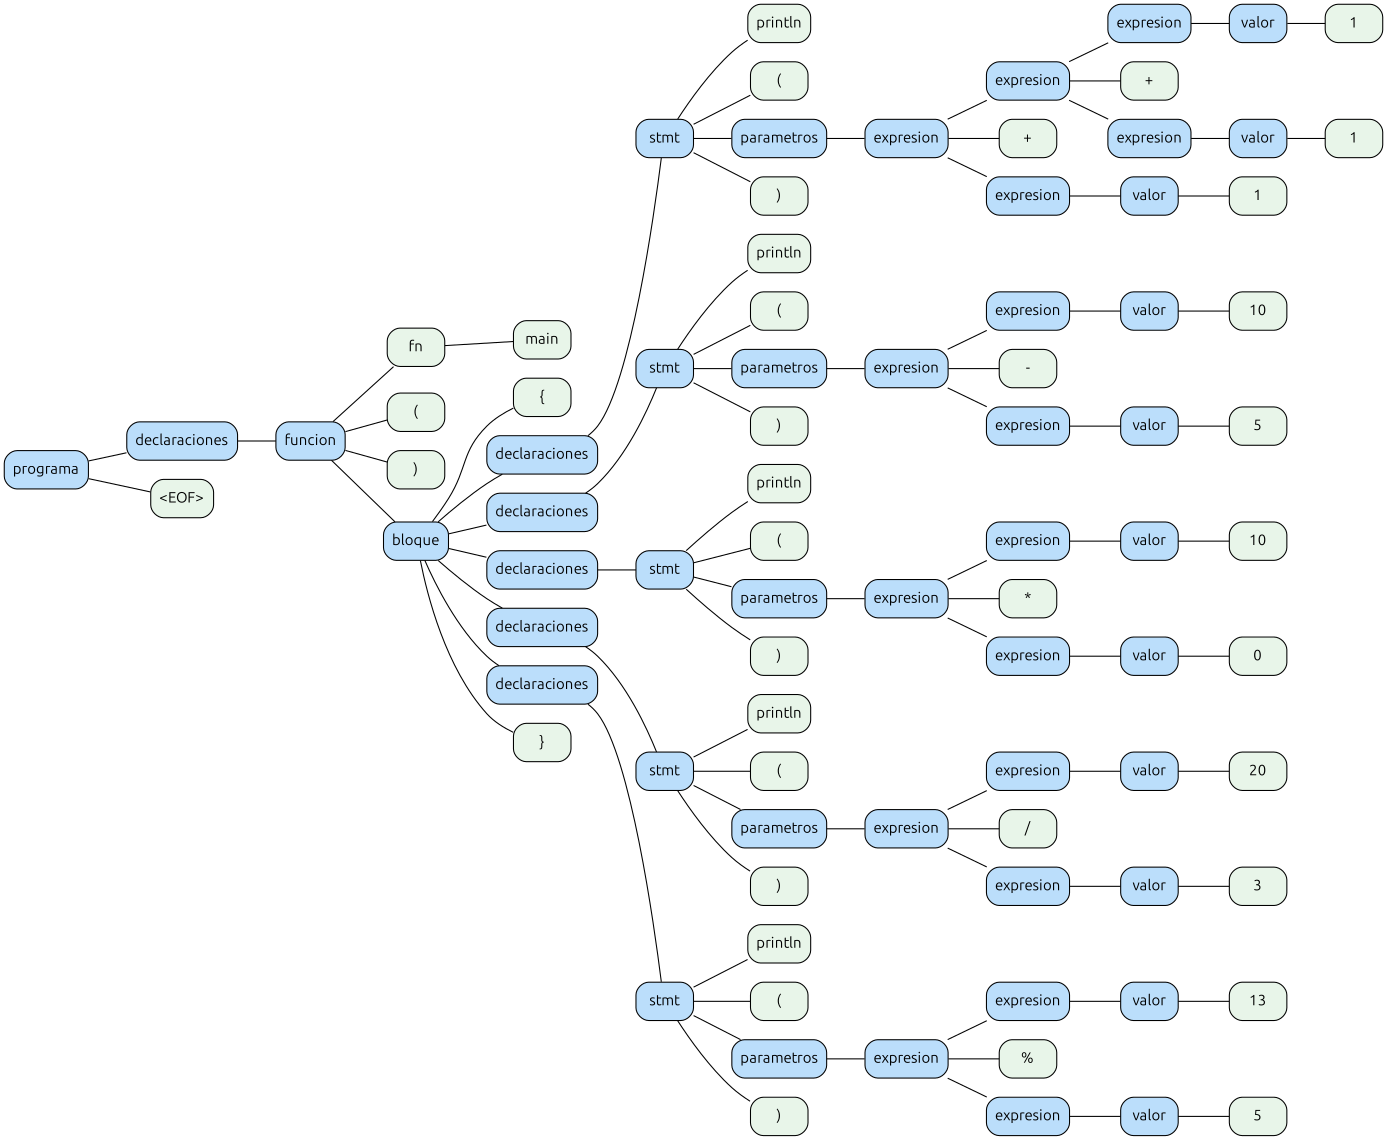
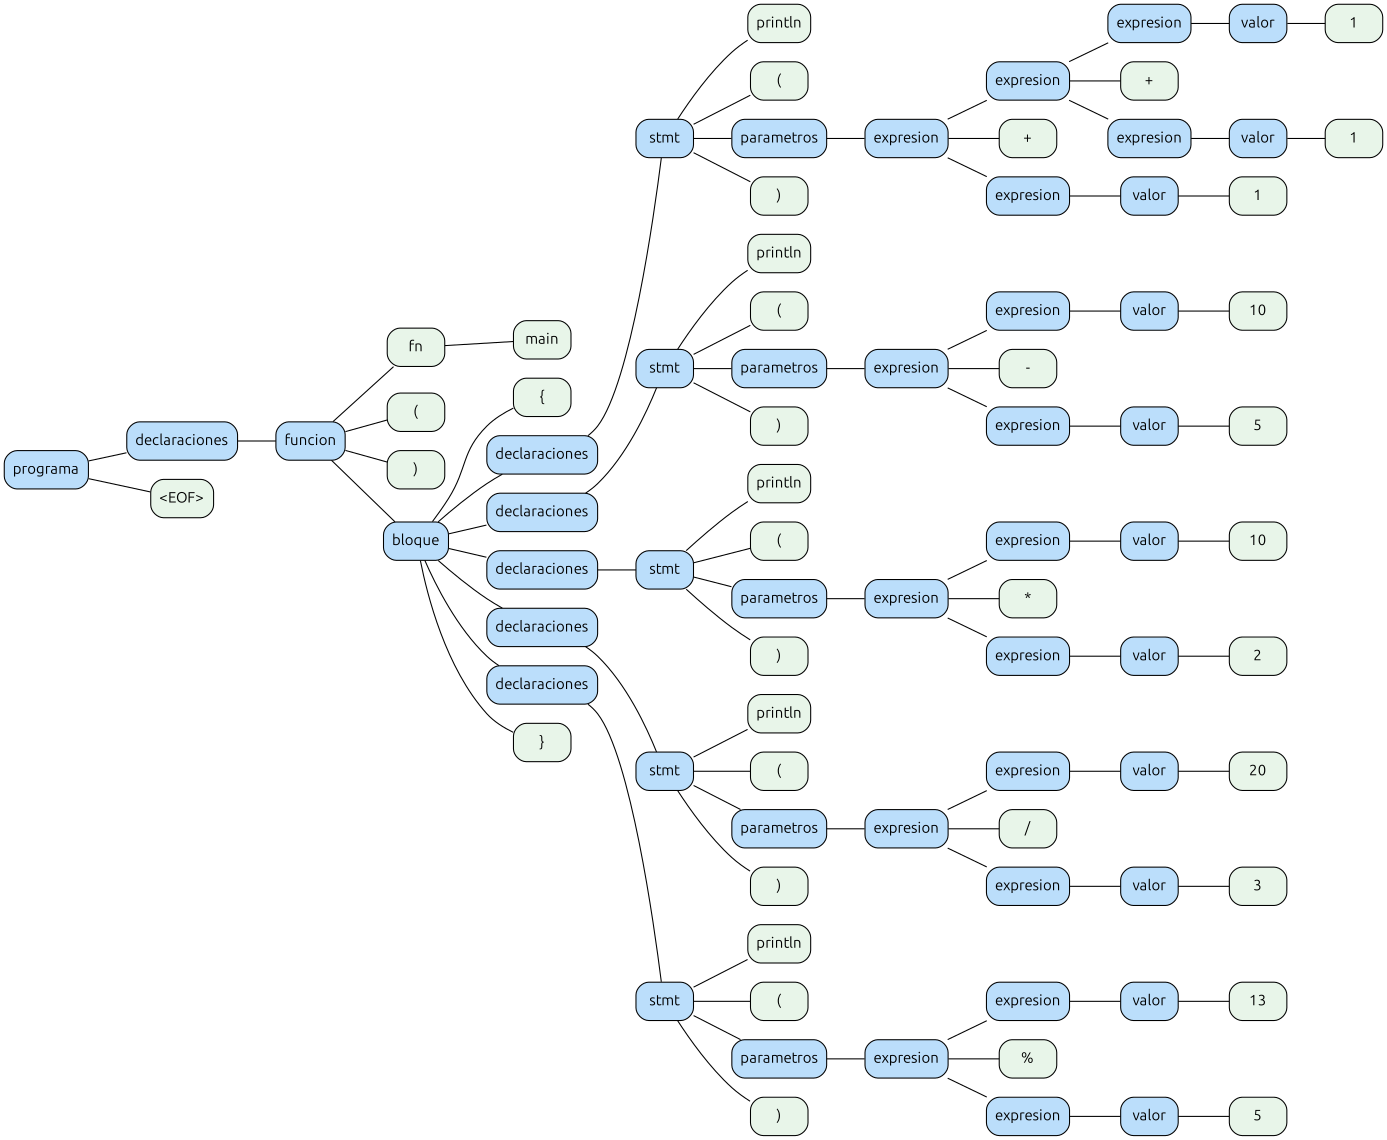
node "0": label "0" -> "2"
